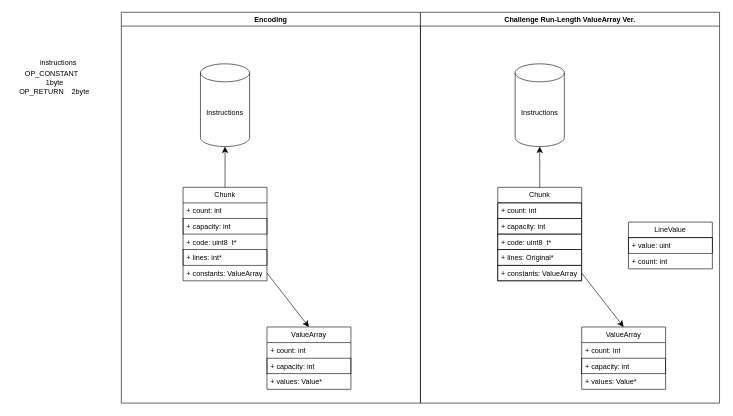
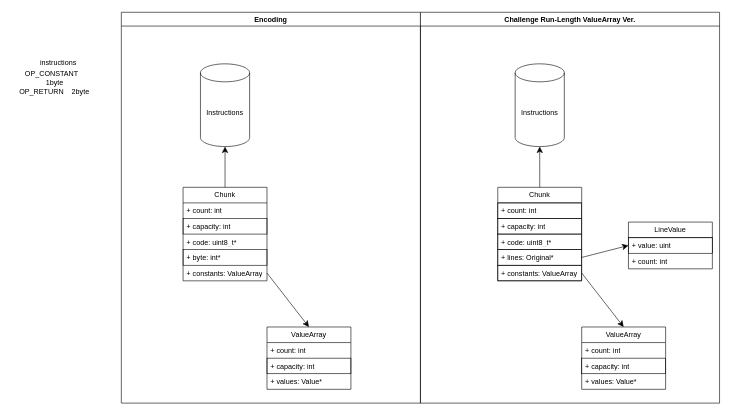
edge "+ lines: Original*" -> "+ value: uint": added
node "+ lines: int*": label "+ lines: int*" -> "+ byte: int*"
